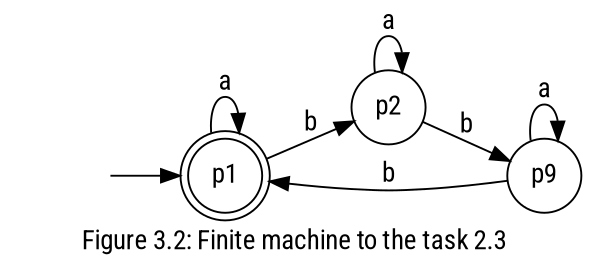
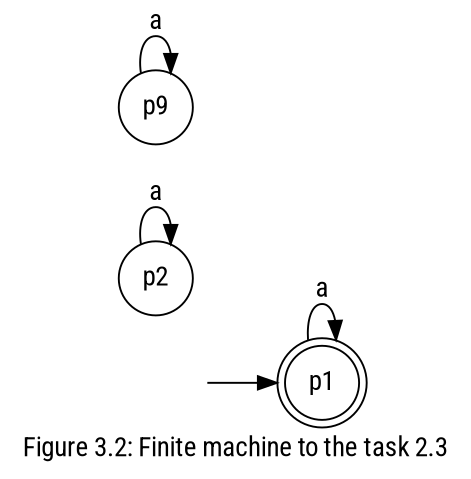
edge "p2" -> "p9": removed, label "b"
edge "p1" -> "p2": removed, label "b"
edge "p9" -> "p1": removed, label "b"
